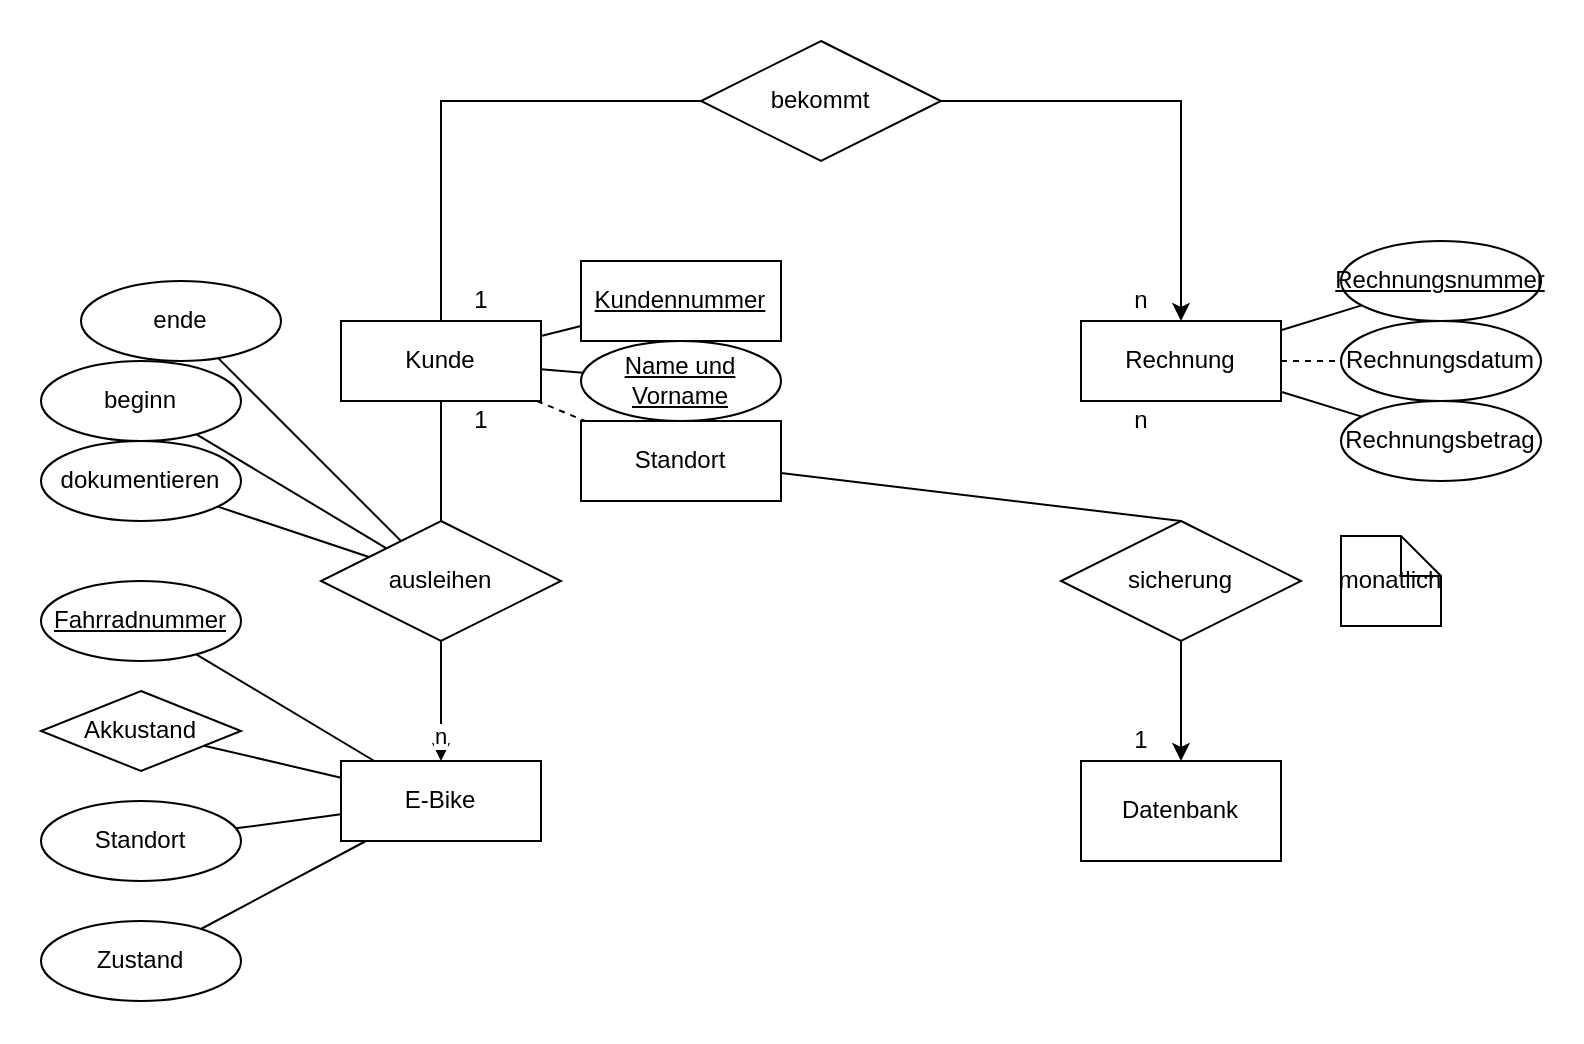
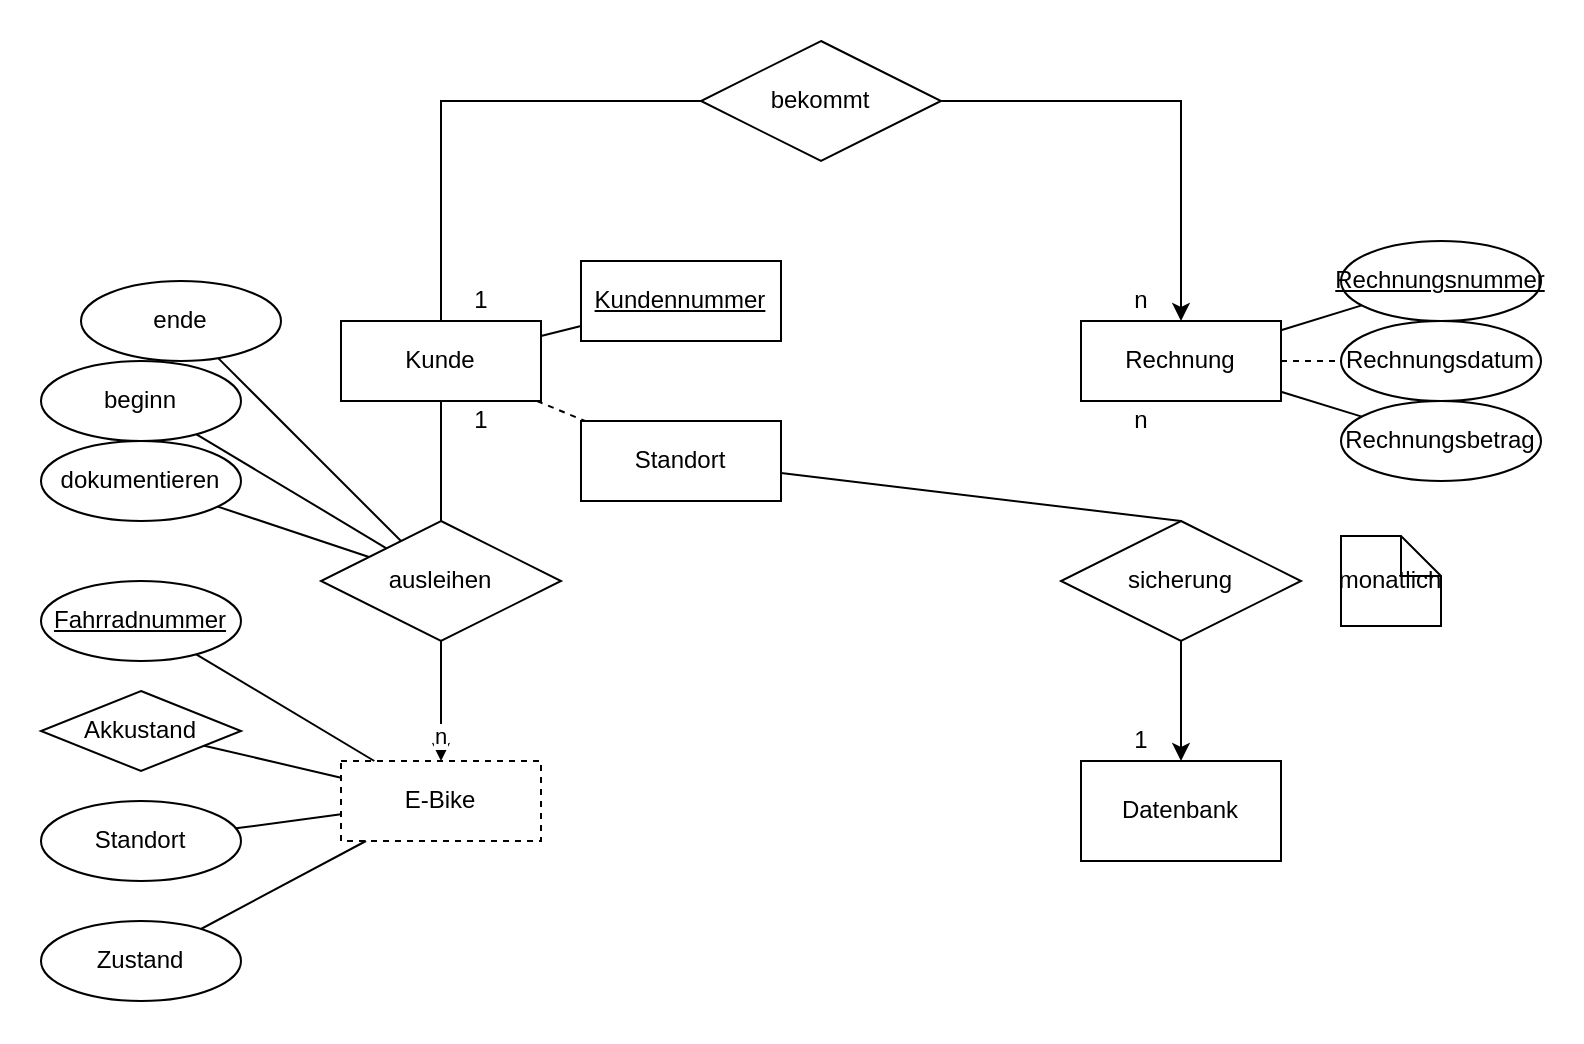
edge "Kunde" -- "Name und Vorname": removed
node "Name und Vorname": removed
node "E-Bike": style solid -> dashed
